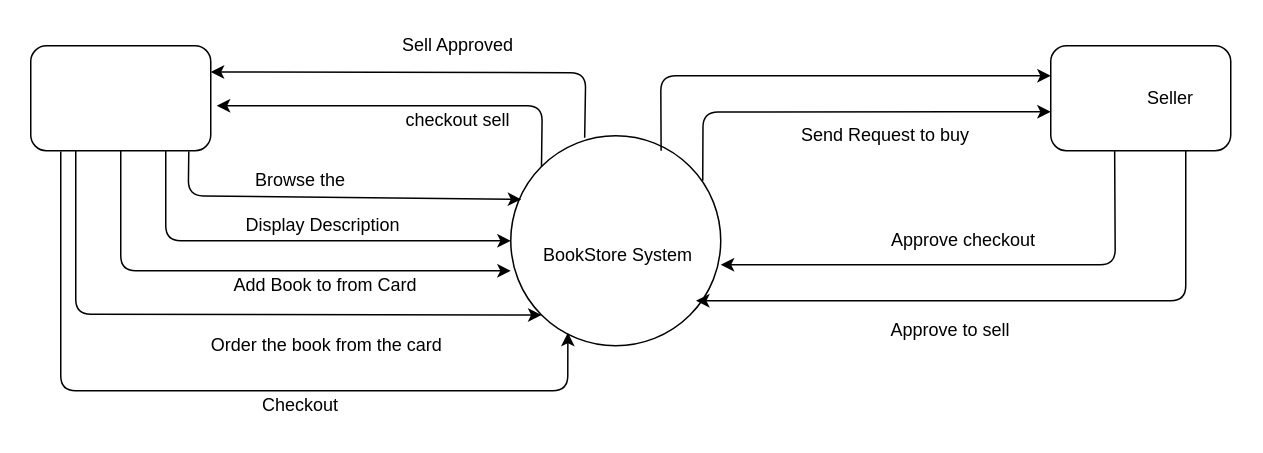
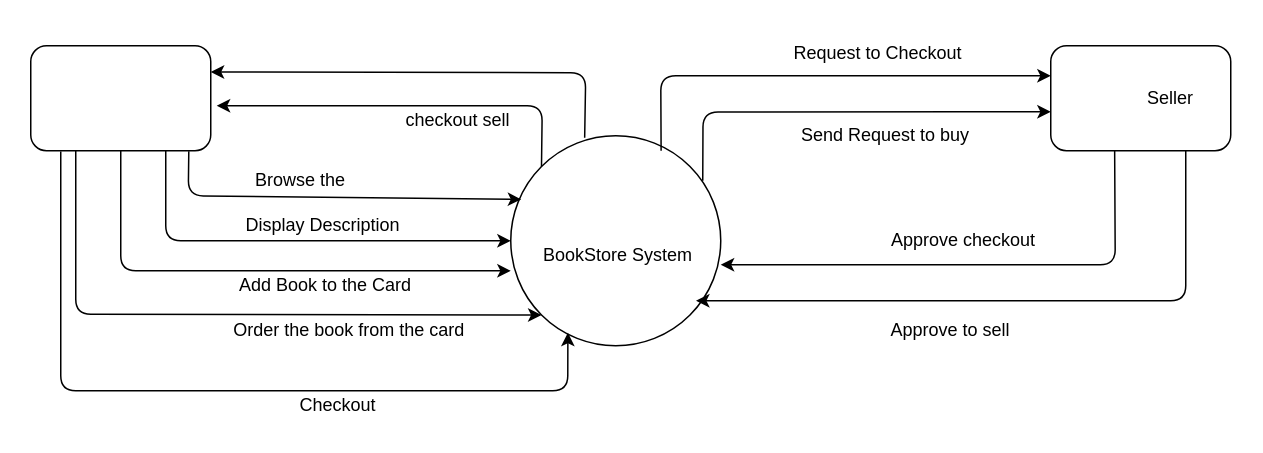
node "Sell Approved": removed
node "Request to Checkout": added
node "Add Book to from Card": label "Add Book to from Card" -> "Add Book to the Card"
node "Order the book from the card": moved (327, 346) -> (350, 331)
node "Checkout": moved (301, 406) -> (338, 406)
